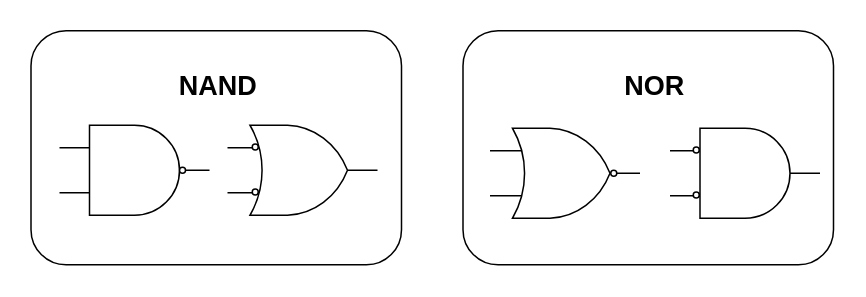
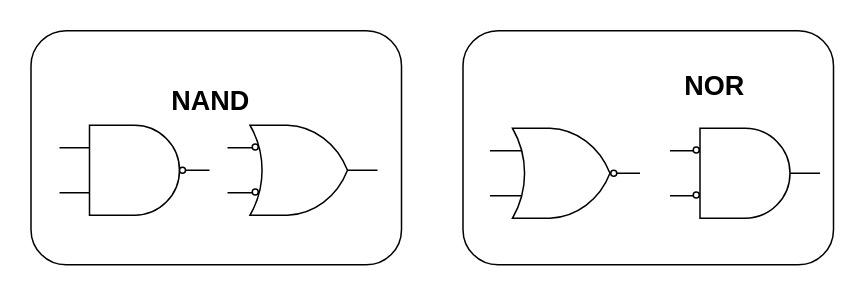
node "NAND": moved (218, 86) -> (211, 101)
node "NOR": moved (654, 86) -> (714, 86)
